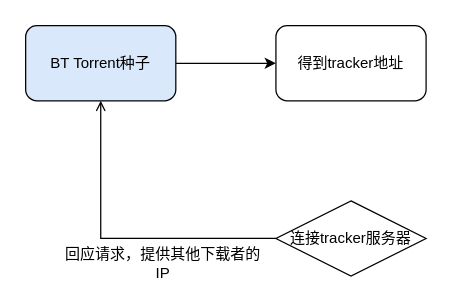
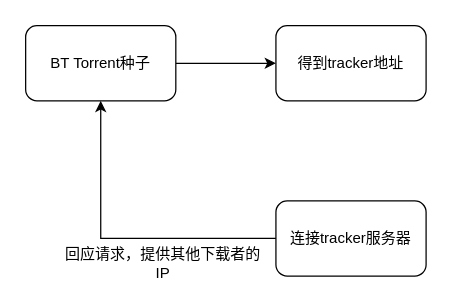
node "BT Torrent种子": fillcolor #dae8fc -> #ffffff
edge "连接tracker服务器" -> "BT Torrent种子": arrowhead open -> classic
node "连接tracker服务器": shape diamond -> rounded rectangle
